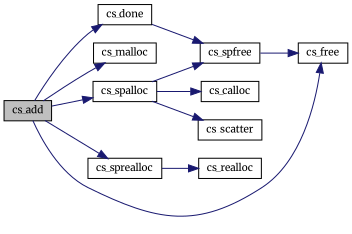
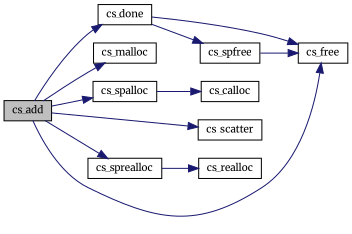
edge "cs_done" -> "cs_free": added
edge "cs_spalloc" -> "cs_spfree": removed
edge "cs_spalloc" -> "cs_scatter": now "cs_add" -> "cs_scatter"
